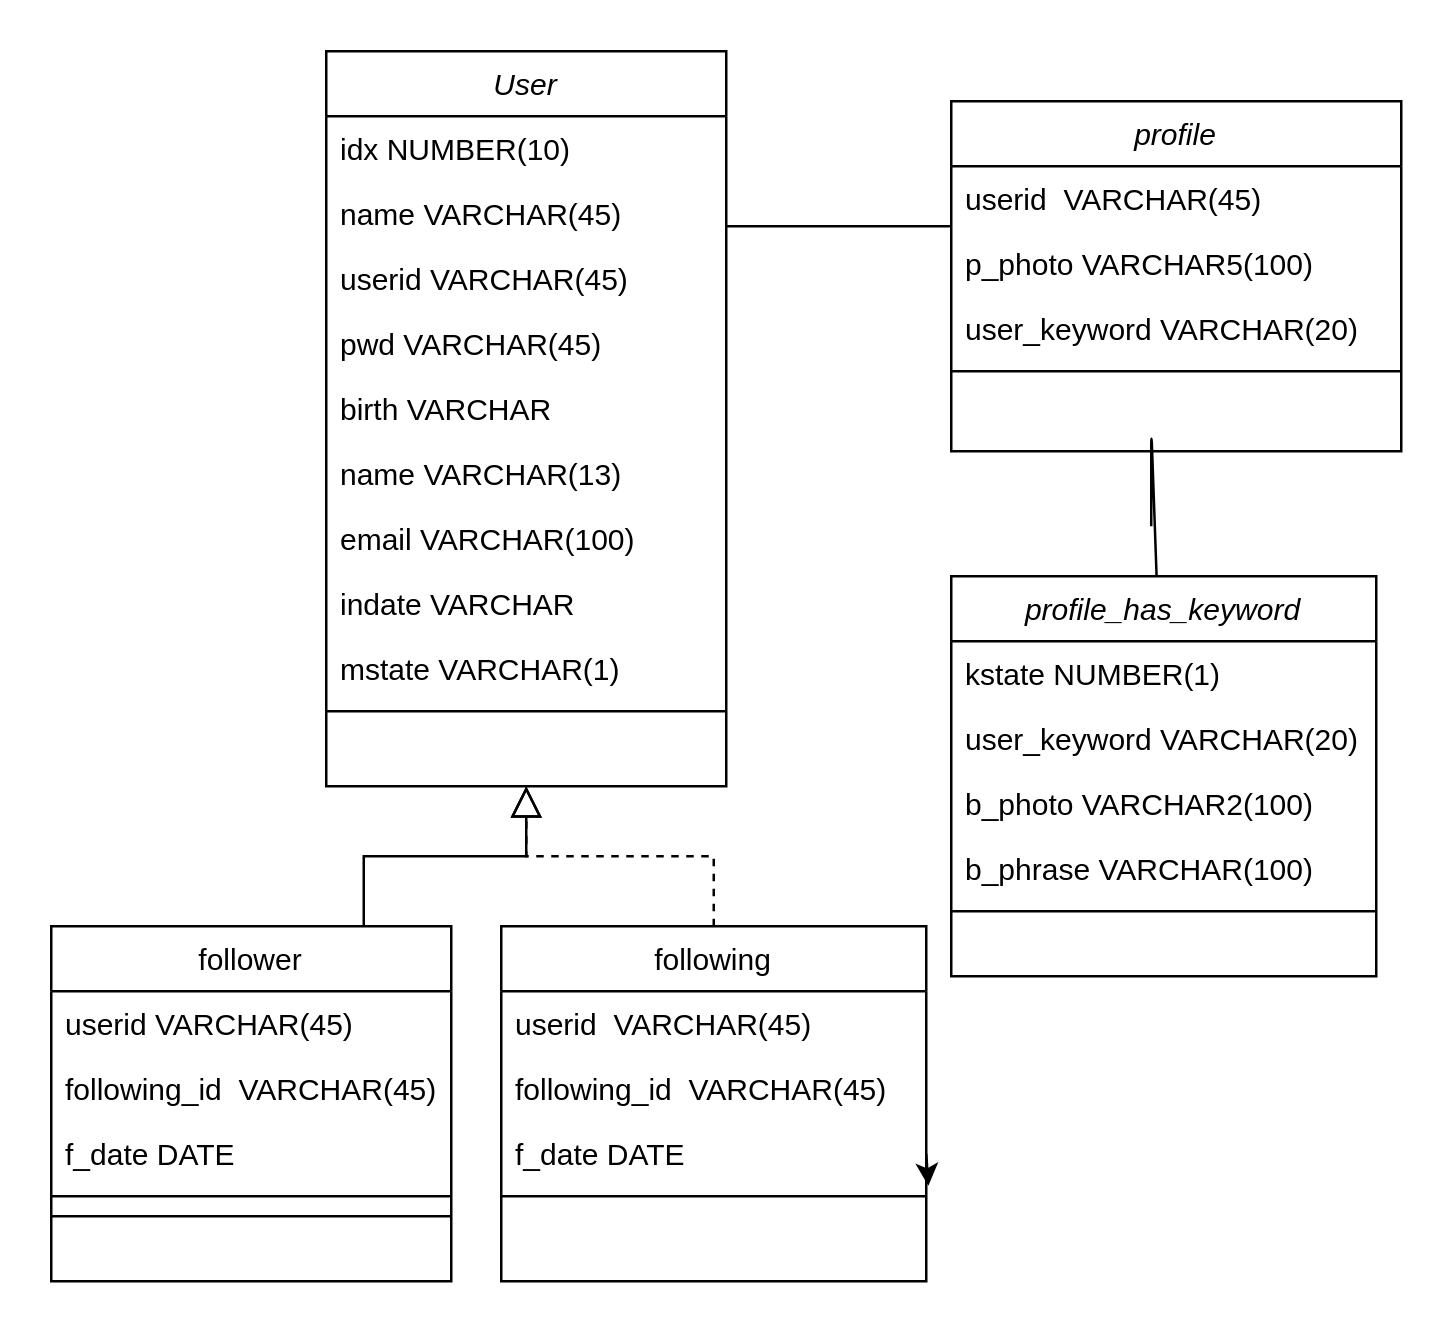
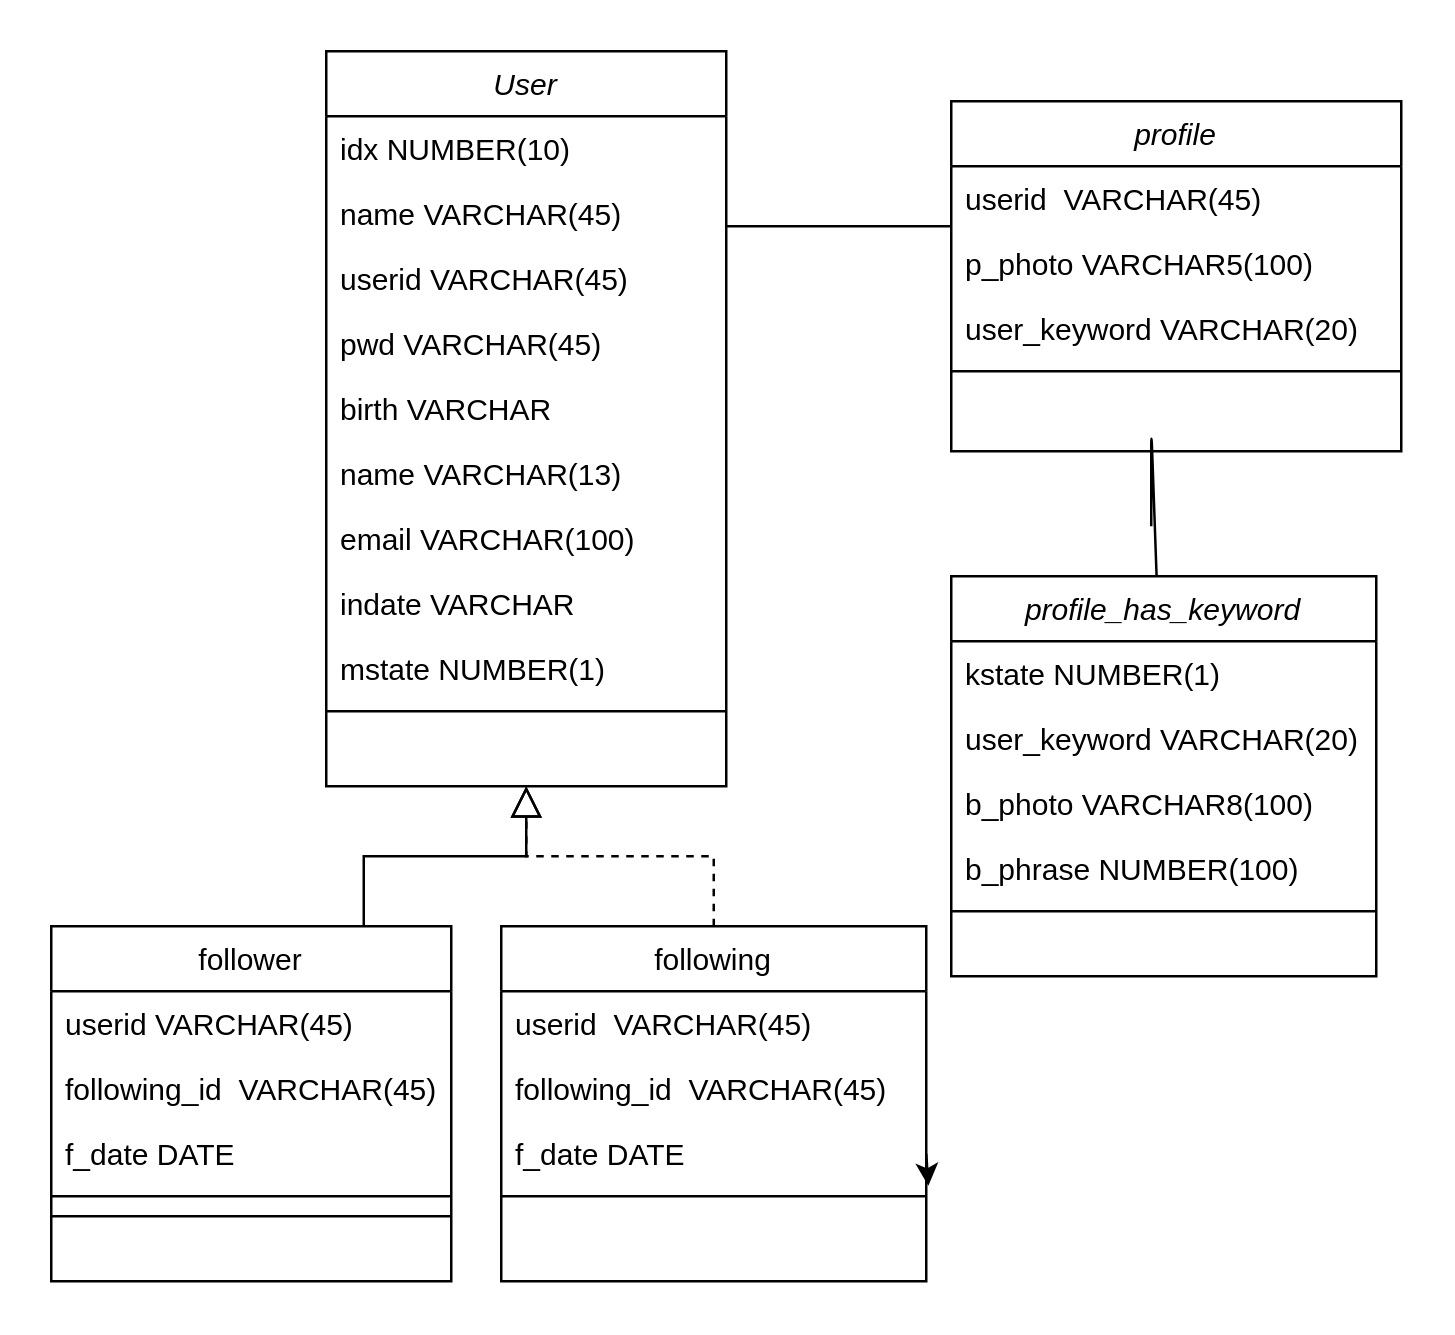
node "mstate VARCHAR(1)": label "mstate VARCHAR(1)" -> "mstate NUMBER(1)"
node "b_photo VARCHAR2(100)": label "b_photo VARCHAR2(100)" -> "b_photo VARCHAR8(100)"
node "b_phrase VARCHAR(100)": label "b_phrase VARCHAR(100)" -> "b_phrase NUMBER(100)"
